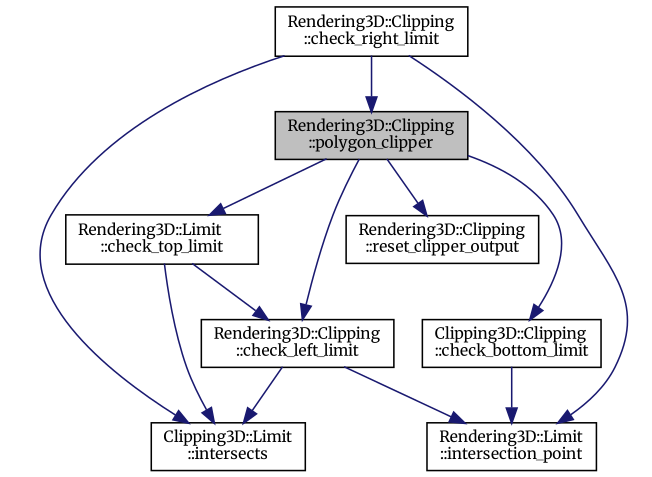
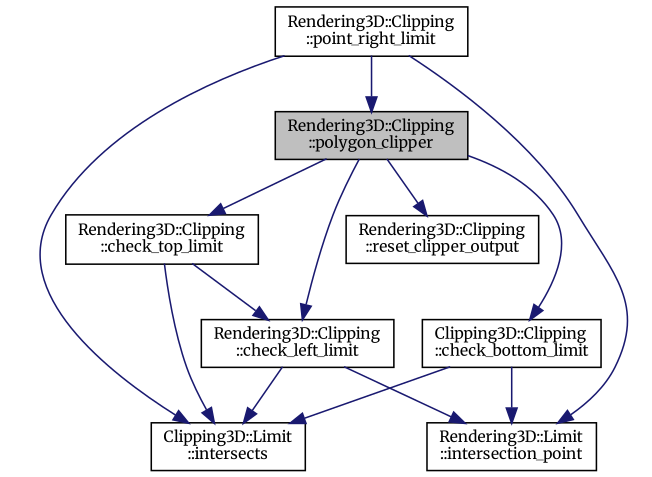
node "Rendering3D::Clipping ::check_right_limit": label "Rendering3D::Clipping ::check_right_limit" -> "Rendering3D::Clipping ::point_right_limit"
node "Rendering3D::Limit ::check_top_limit": label "Rendering3D::Limit ::check_top_limit" -> "Rendering3D::Clipping ::check_top_limit"
edge "Clipping3D::Clipping ::check_bottom_limit" -> "Clipping3D::Limit ::intersects": added
